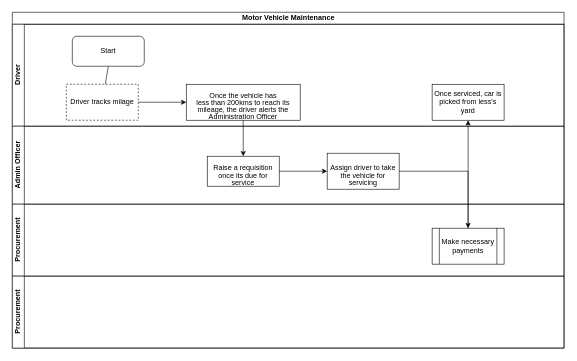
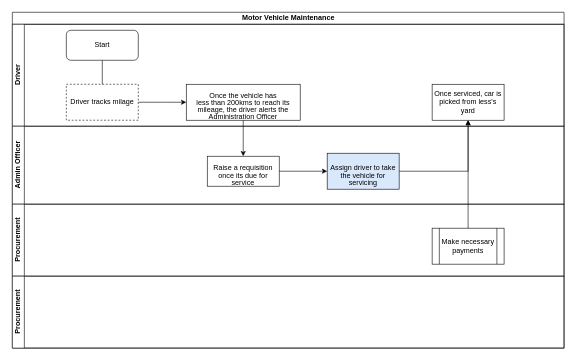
node "Start": moved (108, 51) -> (102, 45)
node "Assign driver to take the vehicle for servicing": fillcolor #ffffff -> #dae8fc
edge "Assign driver to take the vehicle for servicing" -> "Make necessary payments": now "Assign driver to take the vehicle for servicing" -> "Once serviced, car is picked from less's yard"
